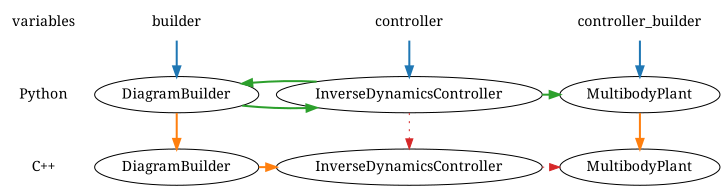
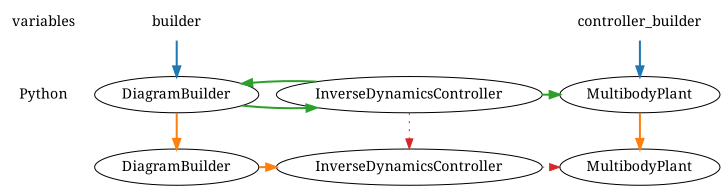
node "controller": removed
node "C++": removed
